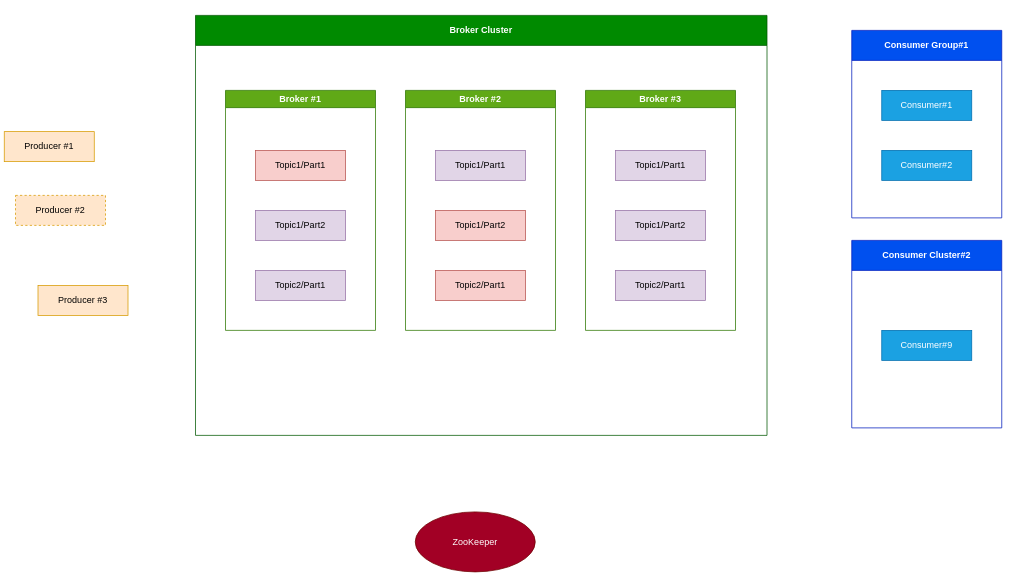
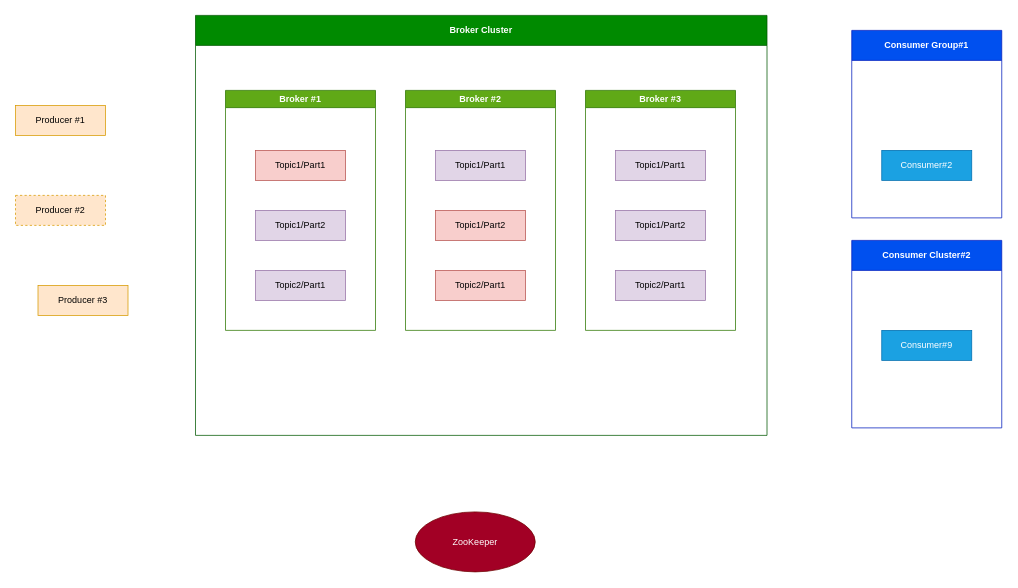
node "Consumer#1": removed
node "Producer #1": moved (49, 147) -> (60, 120)
